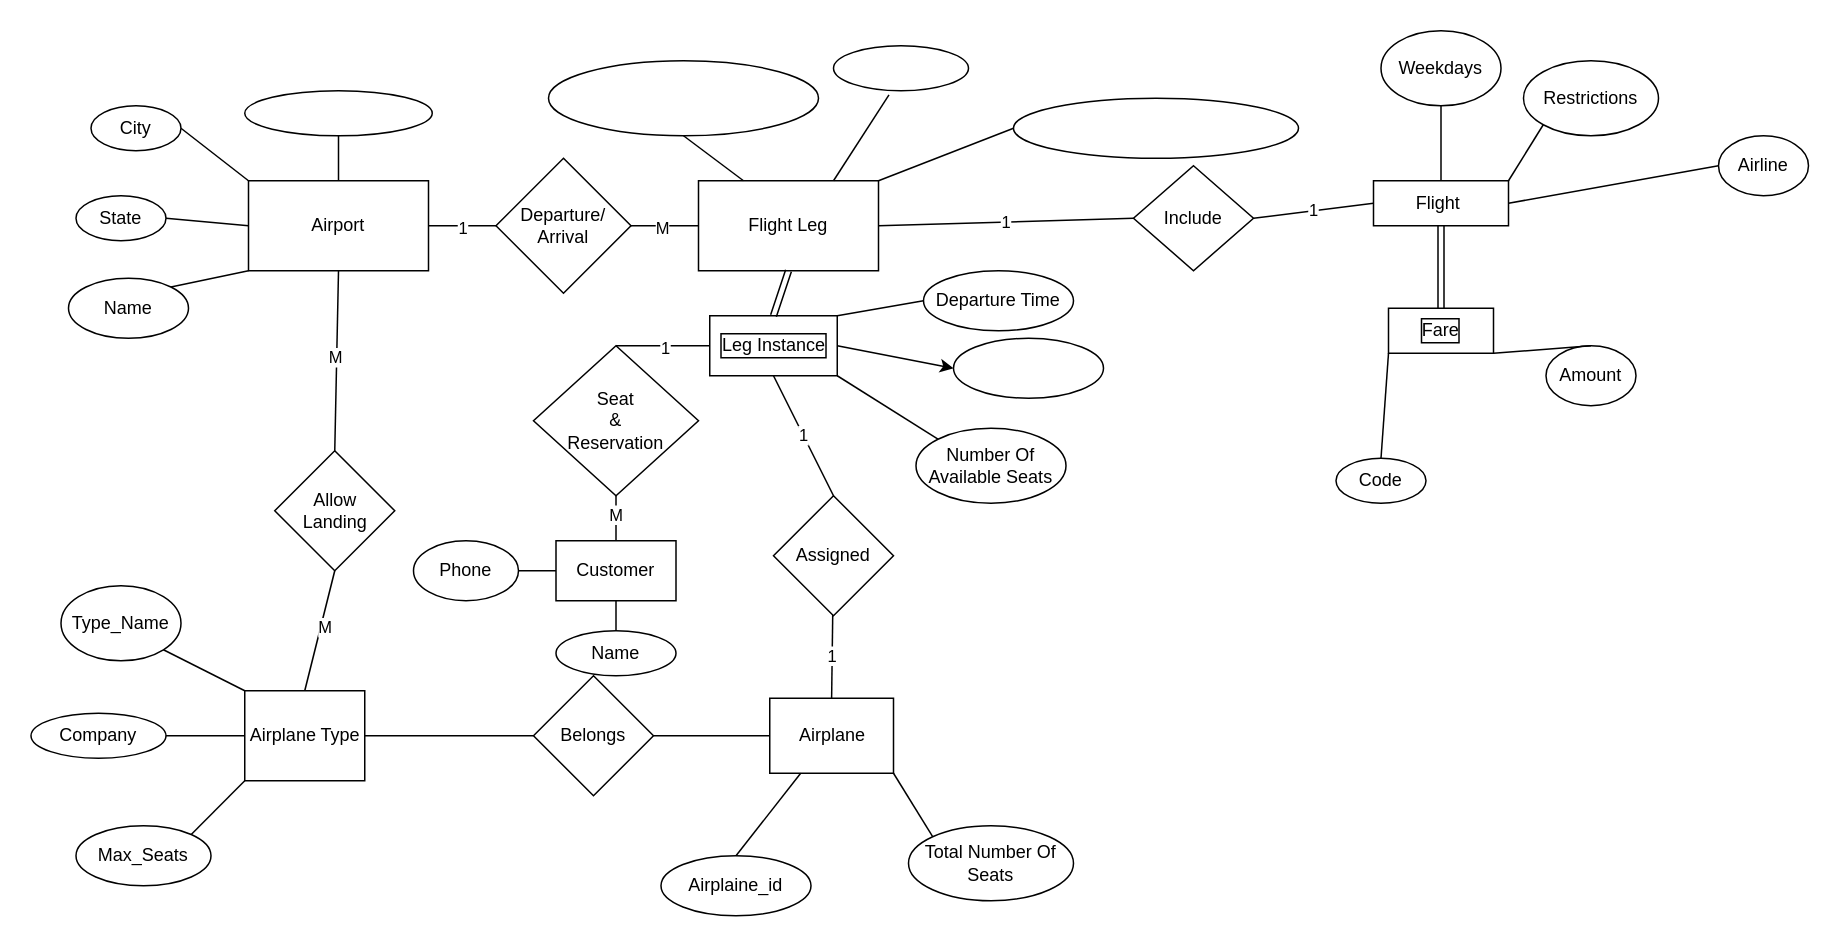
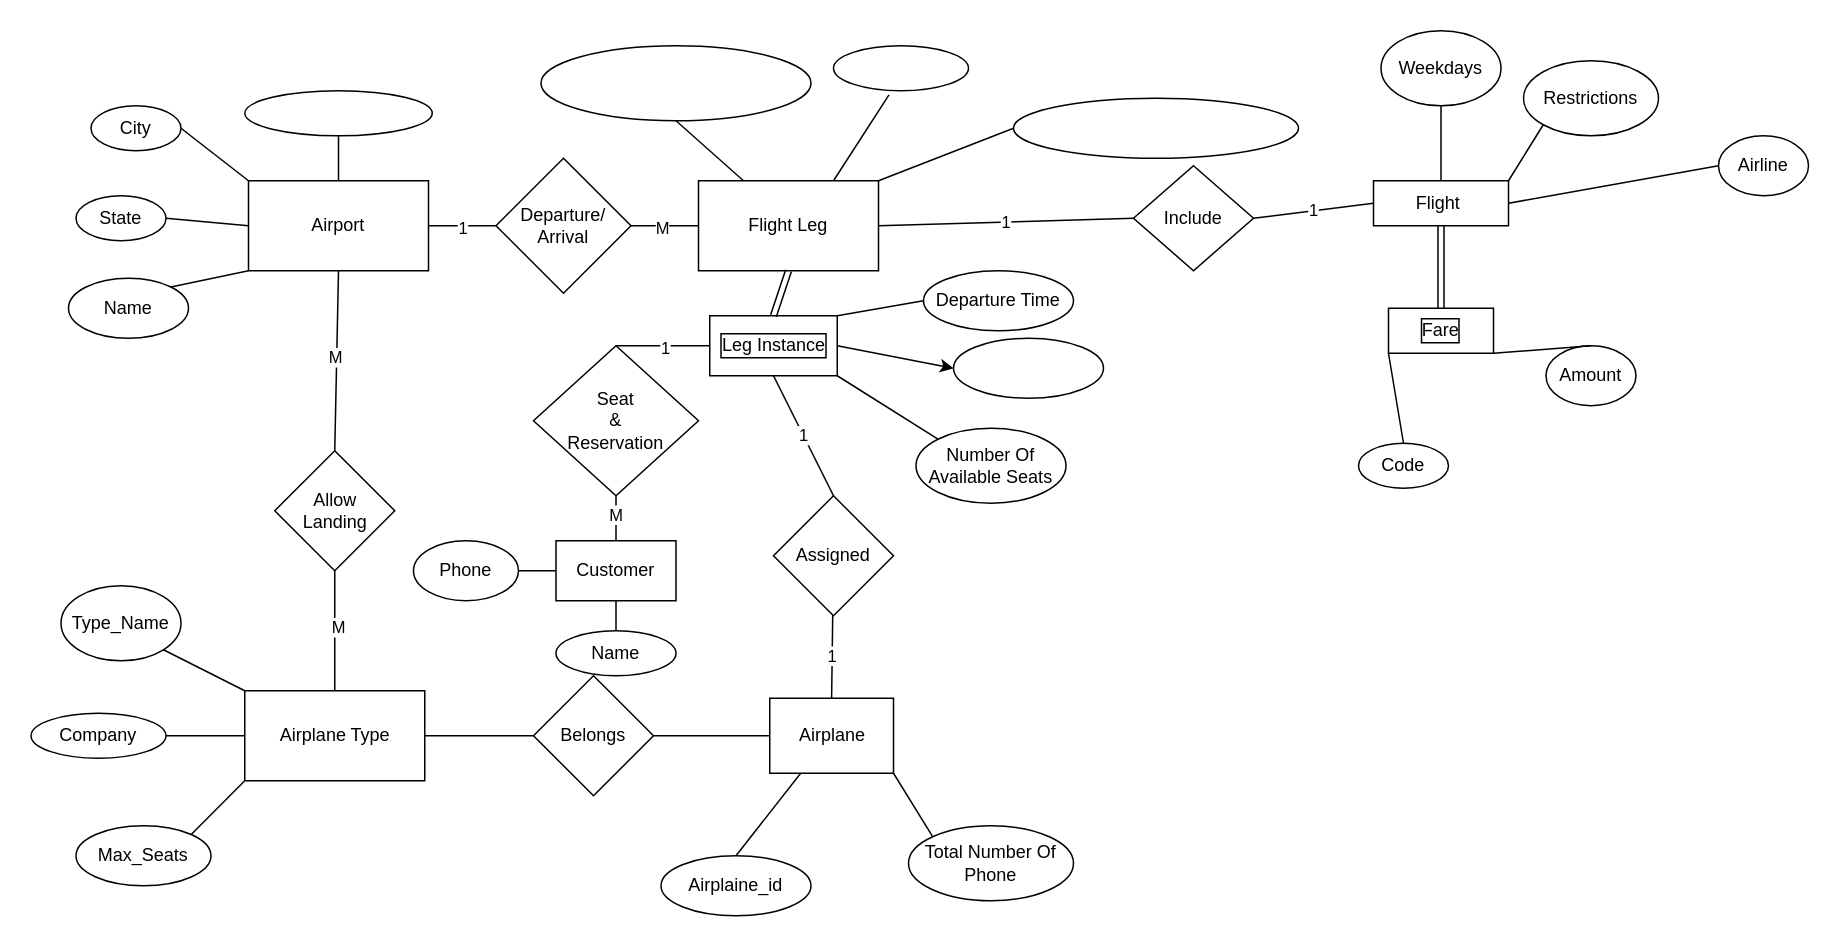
node "scheduled_arr_time": moved (683, 98) -> (676, 83)
node "Code": moved (1381, 481) -> (1403, 466)
node "Airplane Type": size 120x90 -> 180x90
node "Total Number Of Seats": label "Total Number Of Seats" -> "Total Number Of Phone"
